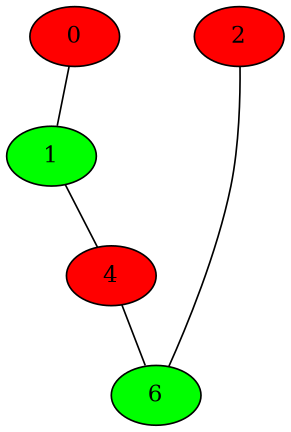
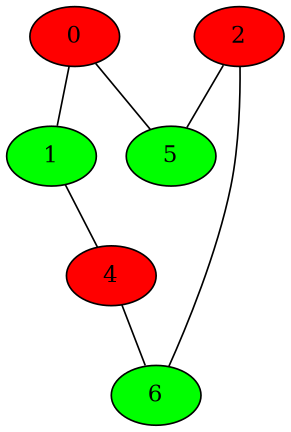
node "5": added
